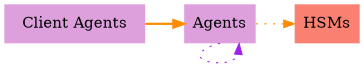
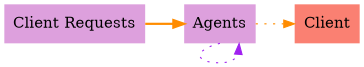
node "Client Agents": label "Client Agents" -> "Client Requests"
node "HSMs": label "HSMs" -> "Client"
